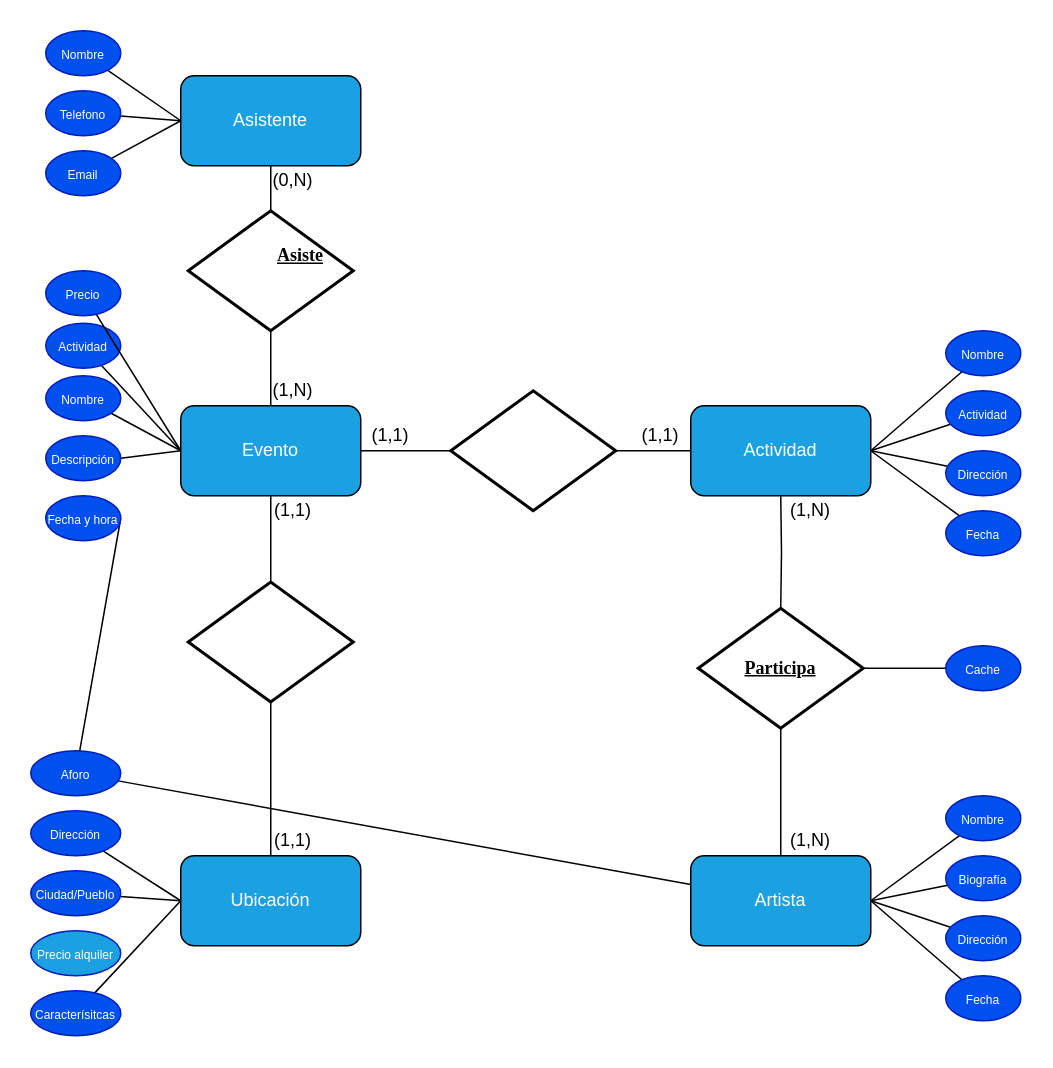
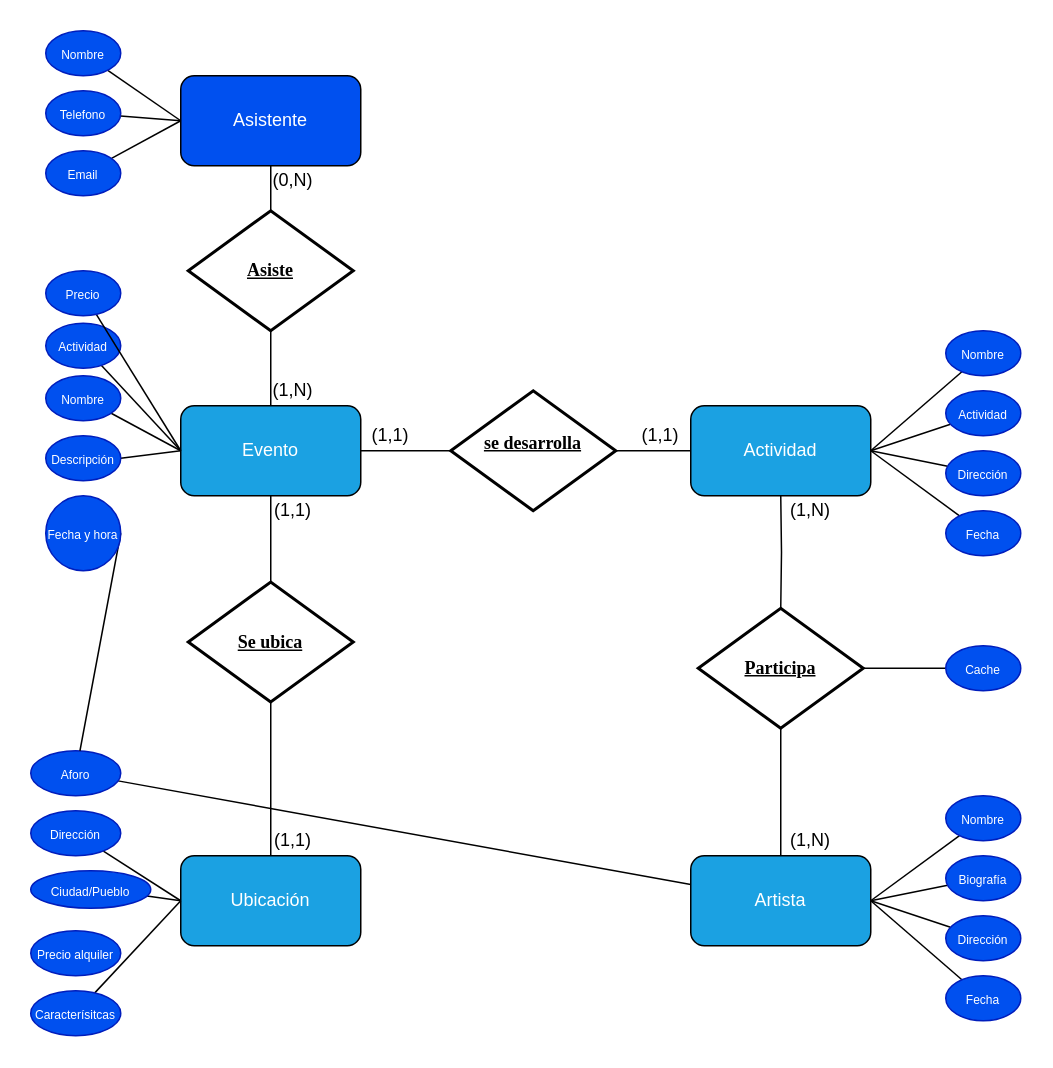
node "Asistente": fillcolor #1ba1e2 -> #0050ef
node "Asiste": moved (301, 256) -> (271, 271)
node "se desarrolla": added
node "Fecha y hora": size 75x45 -> 75x75
node "Se ubica": added
node "Ciudad/Pueblo": size 90x45 -> 120x38
node "Precio alquiler": fillcolor #1ba1e2 -> #0050ef
